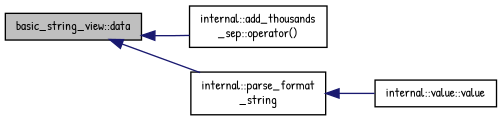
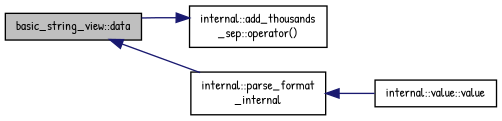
edge "internal::add_thousands _sep::operator()" -> "basic_string_view::data": reversed
node "internal::parse_format _string": label "internal::parse_format _string" -> "internal::parse_format _internal"
